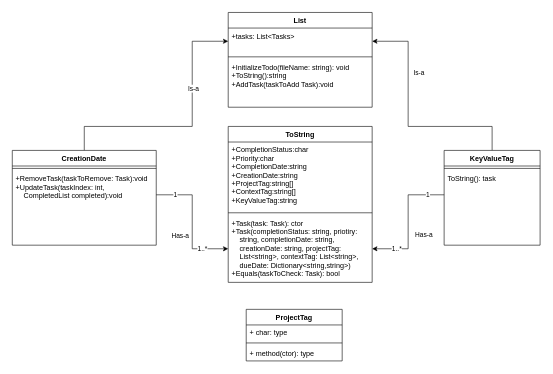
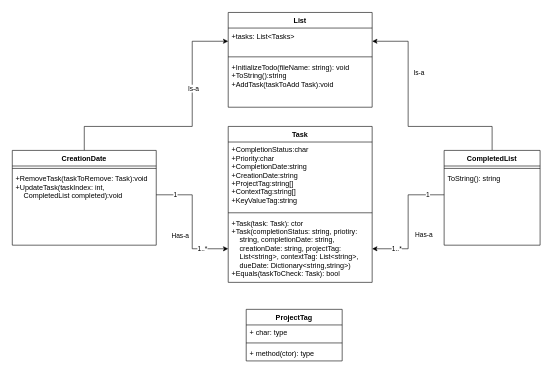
node "ToString": label "ToString" -> "Task"
node "KeyValueTag": label "KeyValueTag" -> "CompletedList"
node "ToString(): task": label "ToString(): task" -> "ToString(): string"
